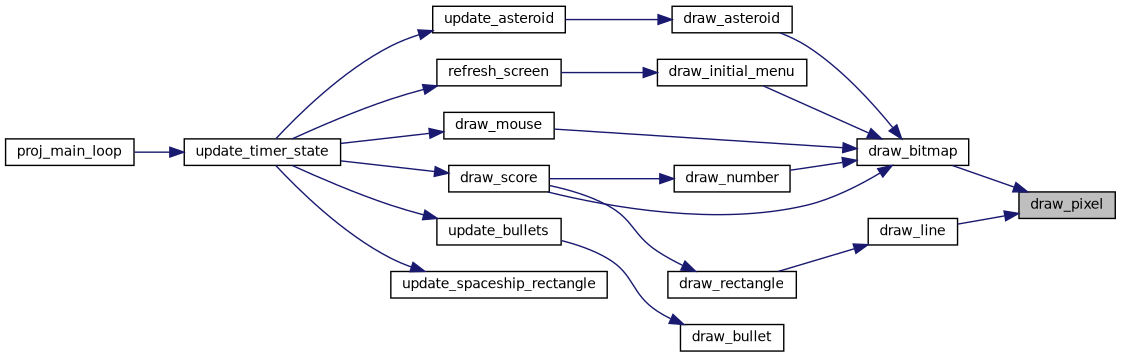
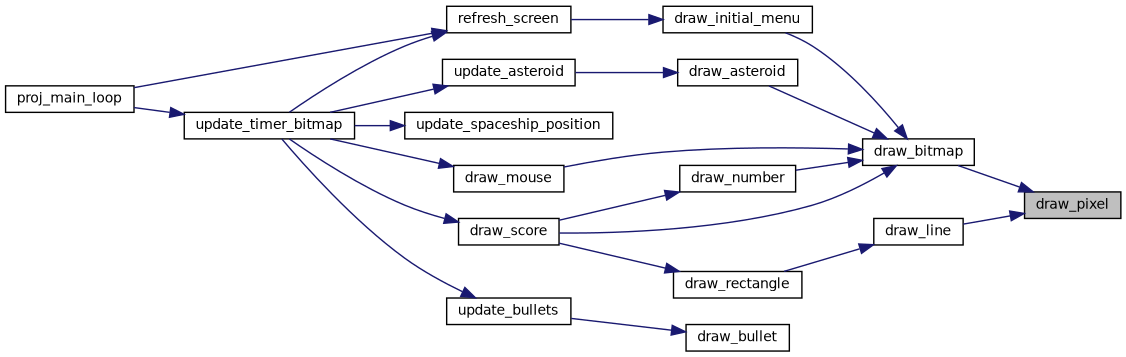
edge "proj_main_loop" -> "refresh_screen": added
node "update_timer_state": label "update_timer_state" -> "update_timer_bitmap"
node "update_spaceship_rectangle": label "update_spaceship_rectangle" -> "update_spaceship_position"
